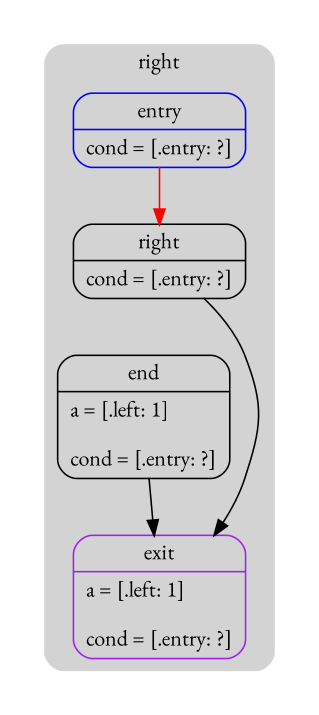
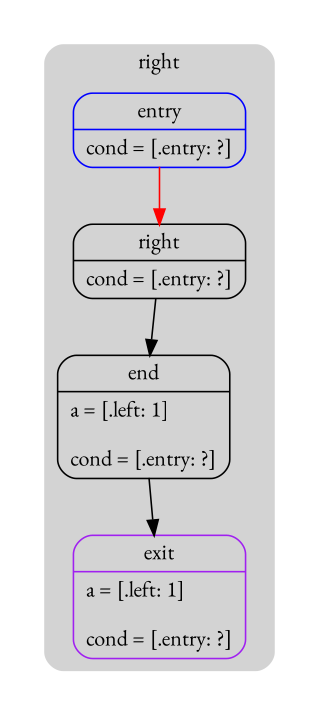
edge "right" -> "exit": now "right" -> "end"
